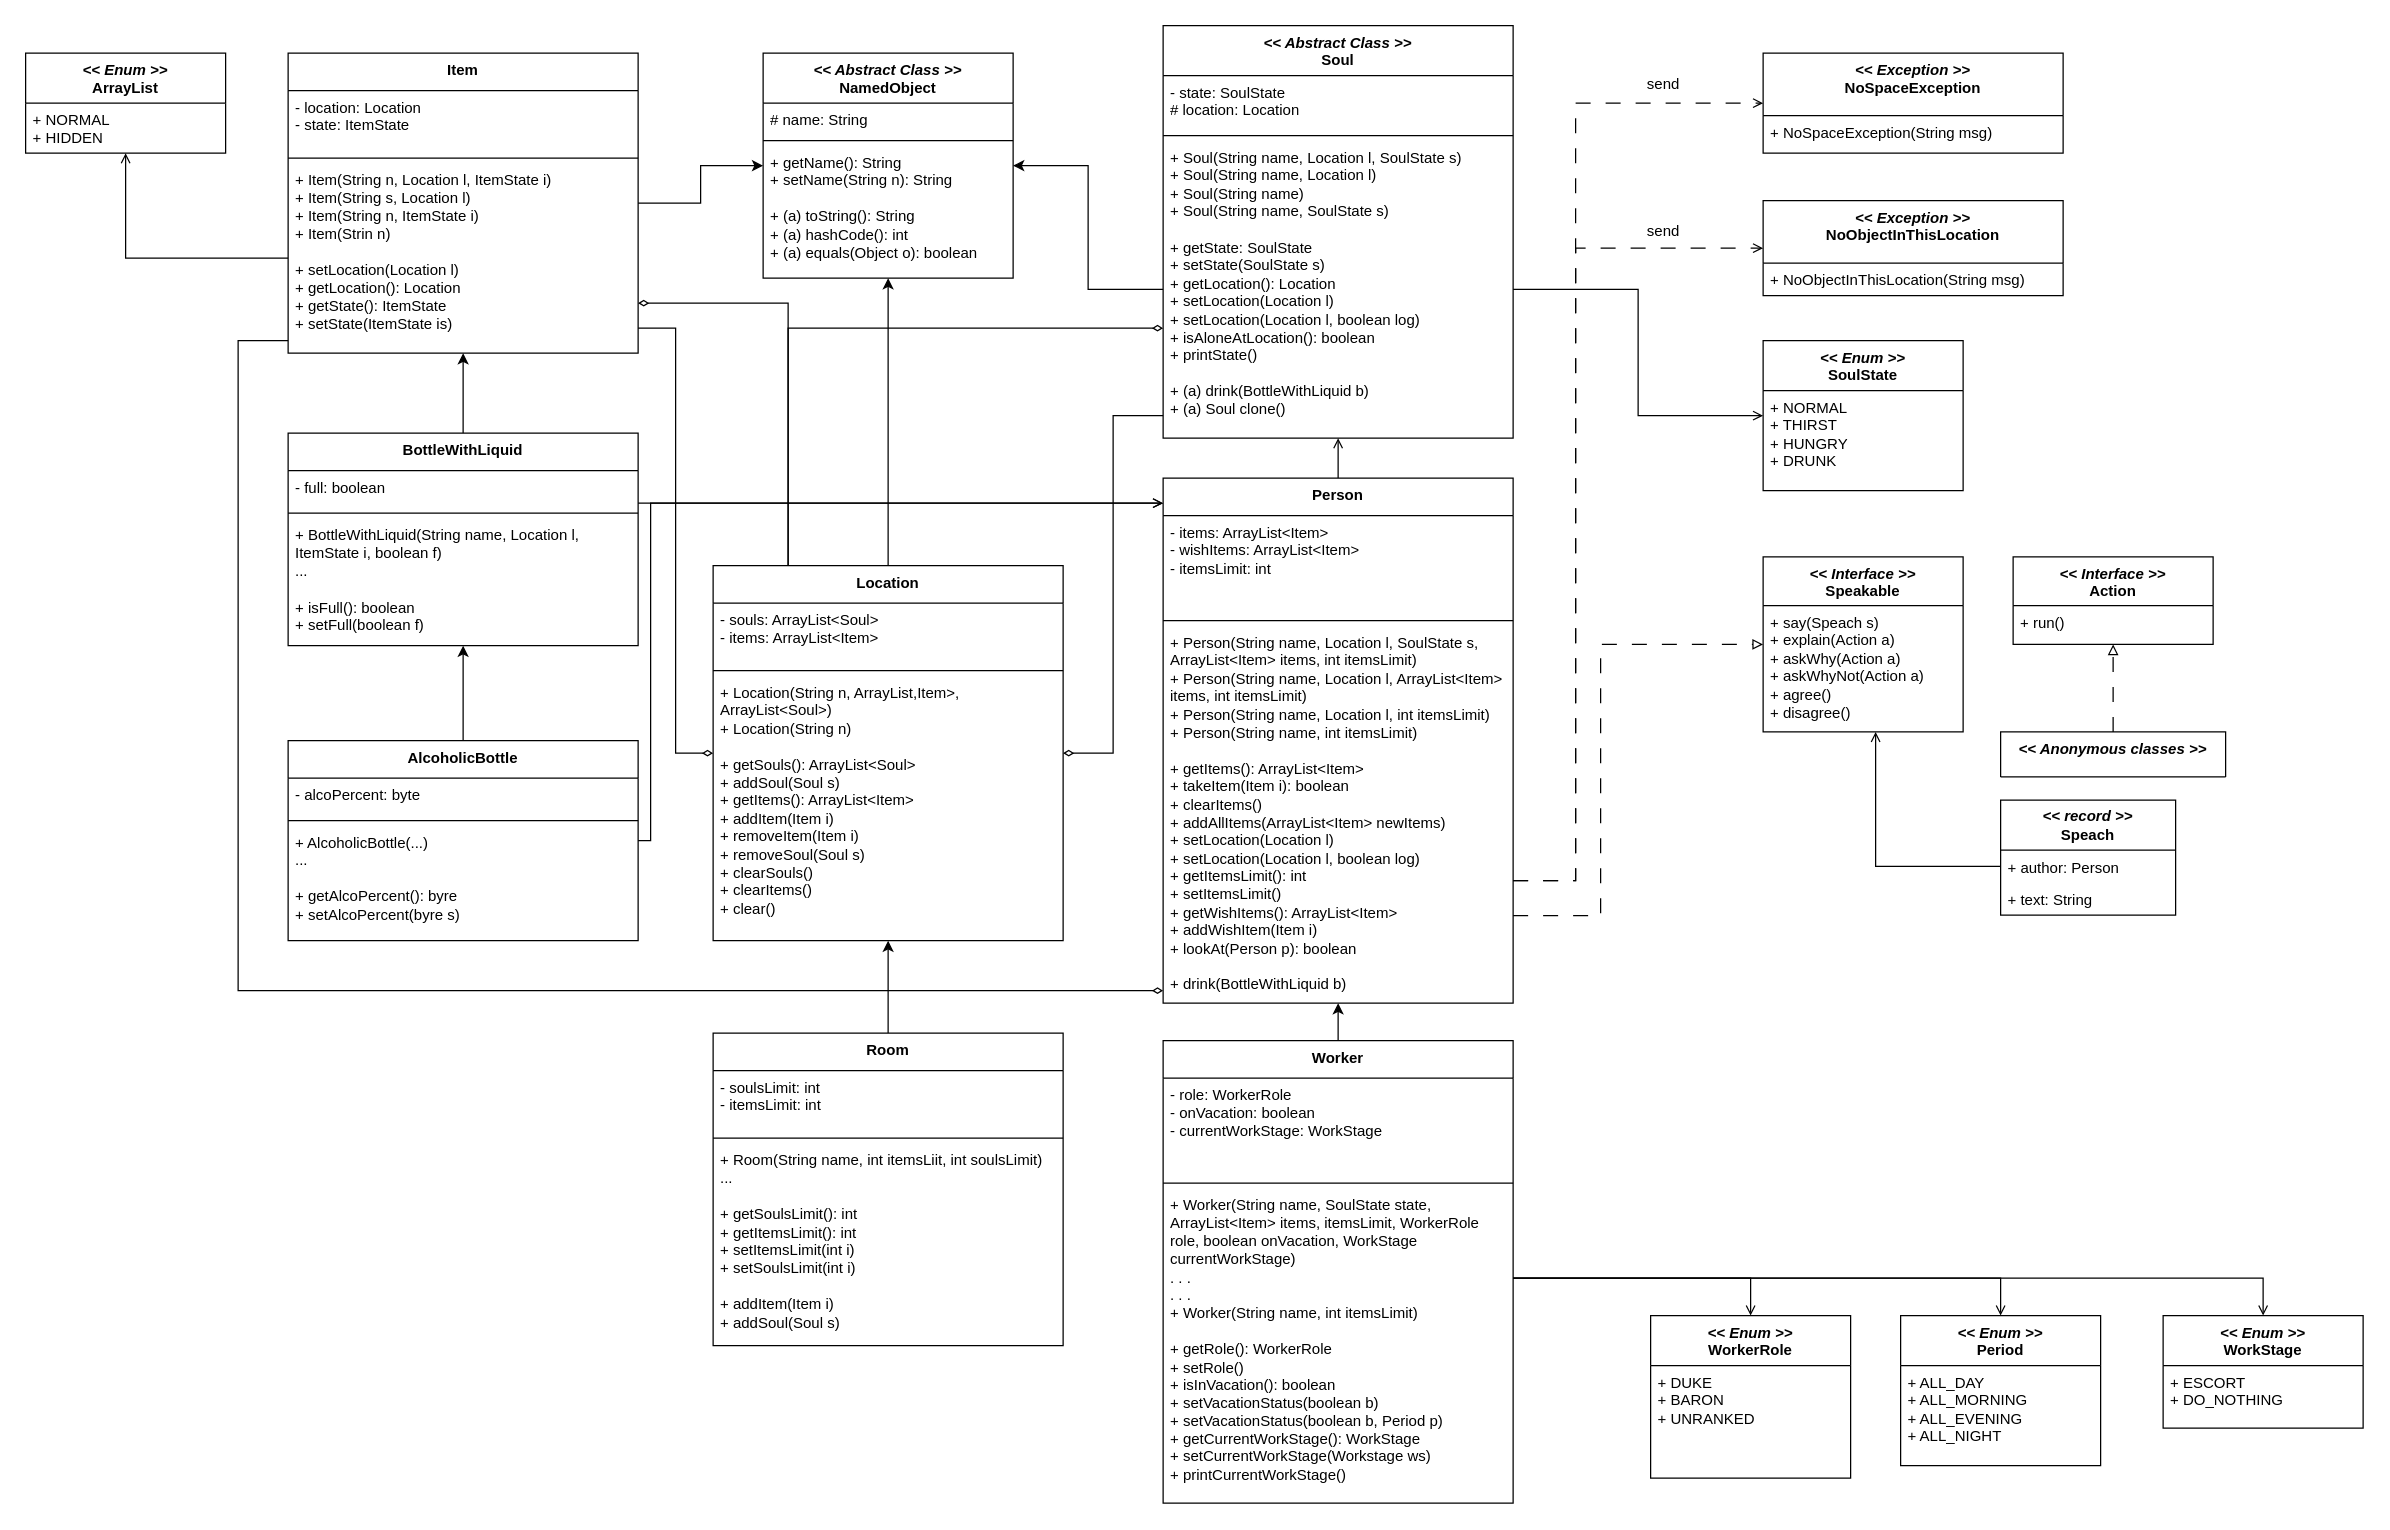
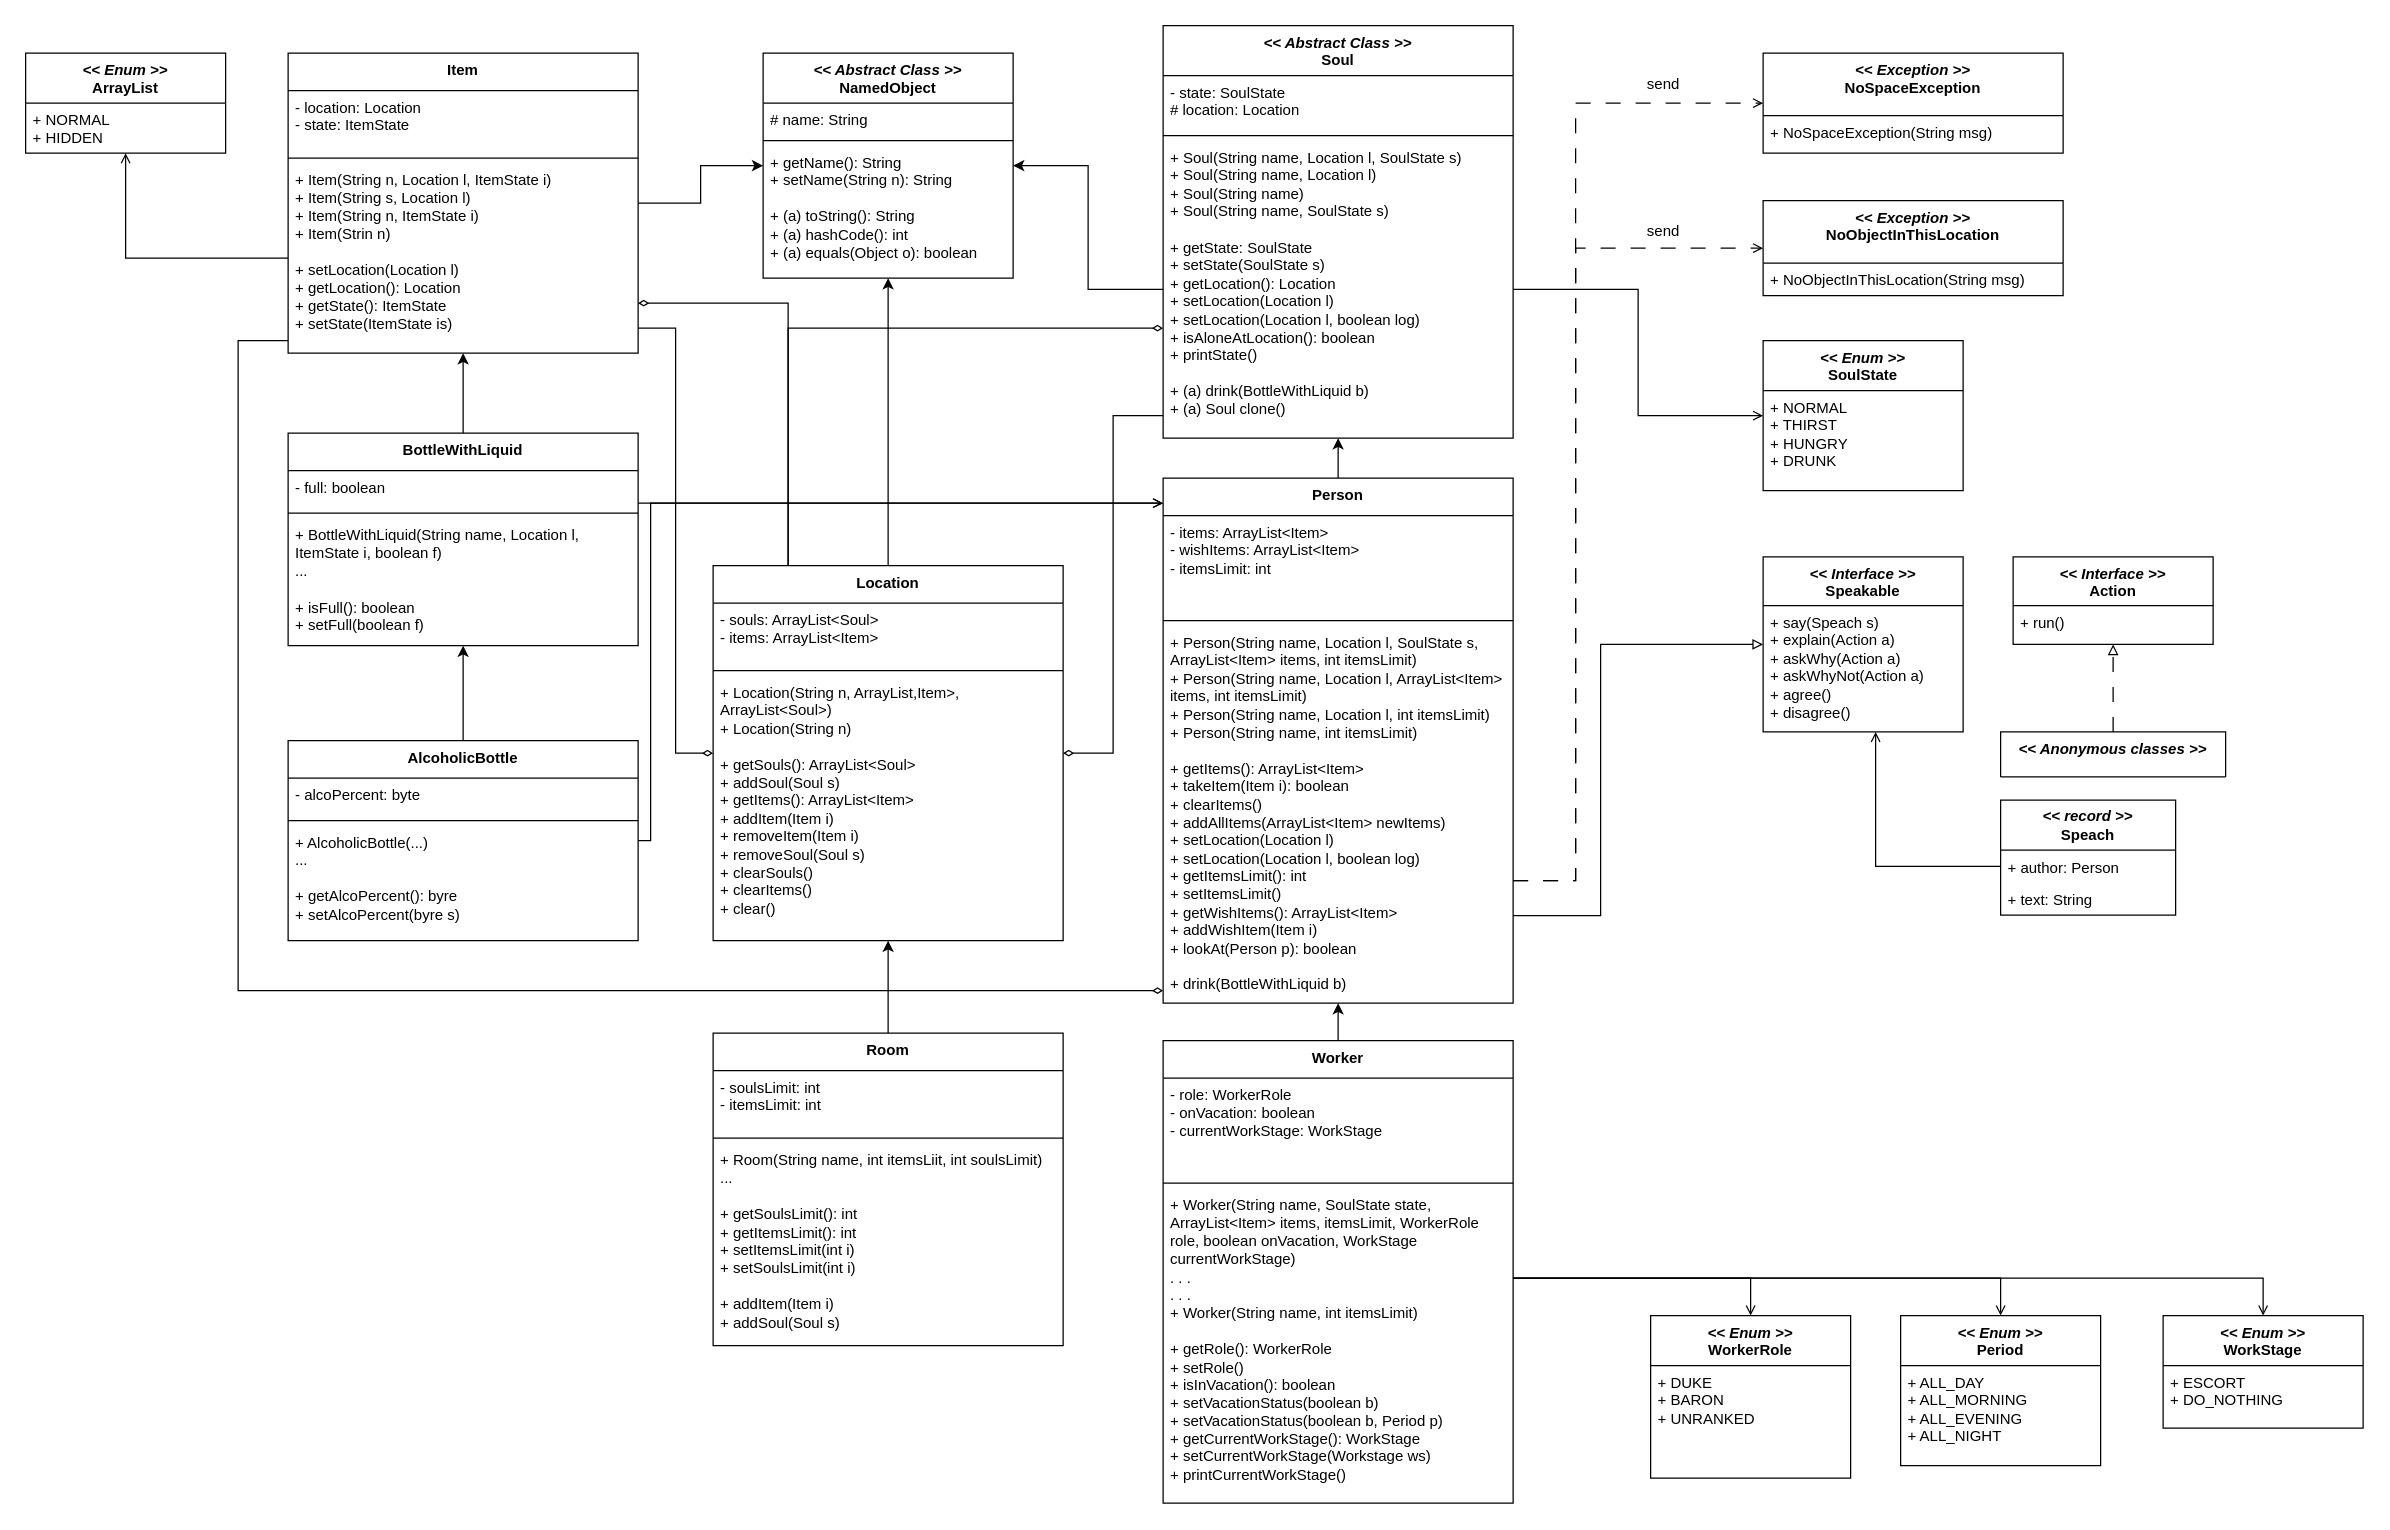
edge "Person" -> "<< Abstract Class >> Soul": arrowhead open -> classic
edge "Person" -> "<< Interface >> Speakable": style dashed -> solid
